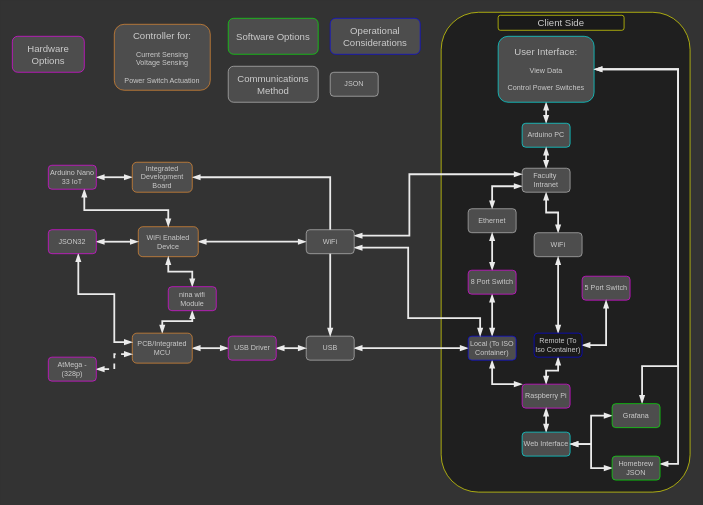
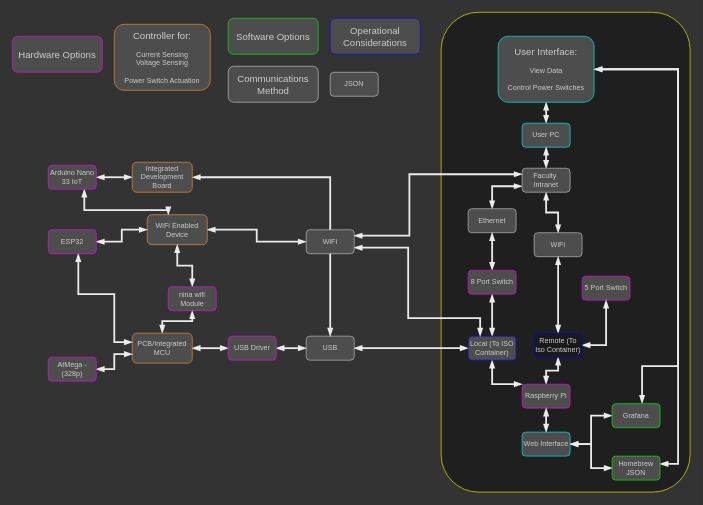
node "Client Side": removed
node "Hardware Options": size 72x36 -> 90x36
node "Arduino PC": label "Arduino PC" -> "User PC"
node "JSON32": label "JSON32" -> "ESP32"
node "WiFi Enabled Device": moved (168, 242) -> (177, 230)
edge "PCB/Integrated MCU" -- "AtMega - (328p)": style dashed -> solid
